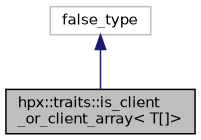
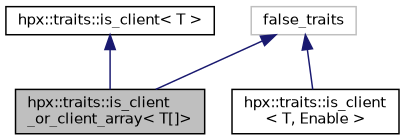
node "false_type": label "false_type" -> "false_traits"
node "hpx::traits::is_client< T >": added
node "hpx::traits::is_client < T, Enable >": added
